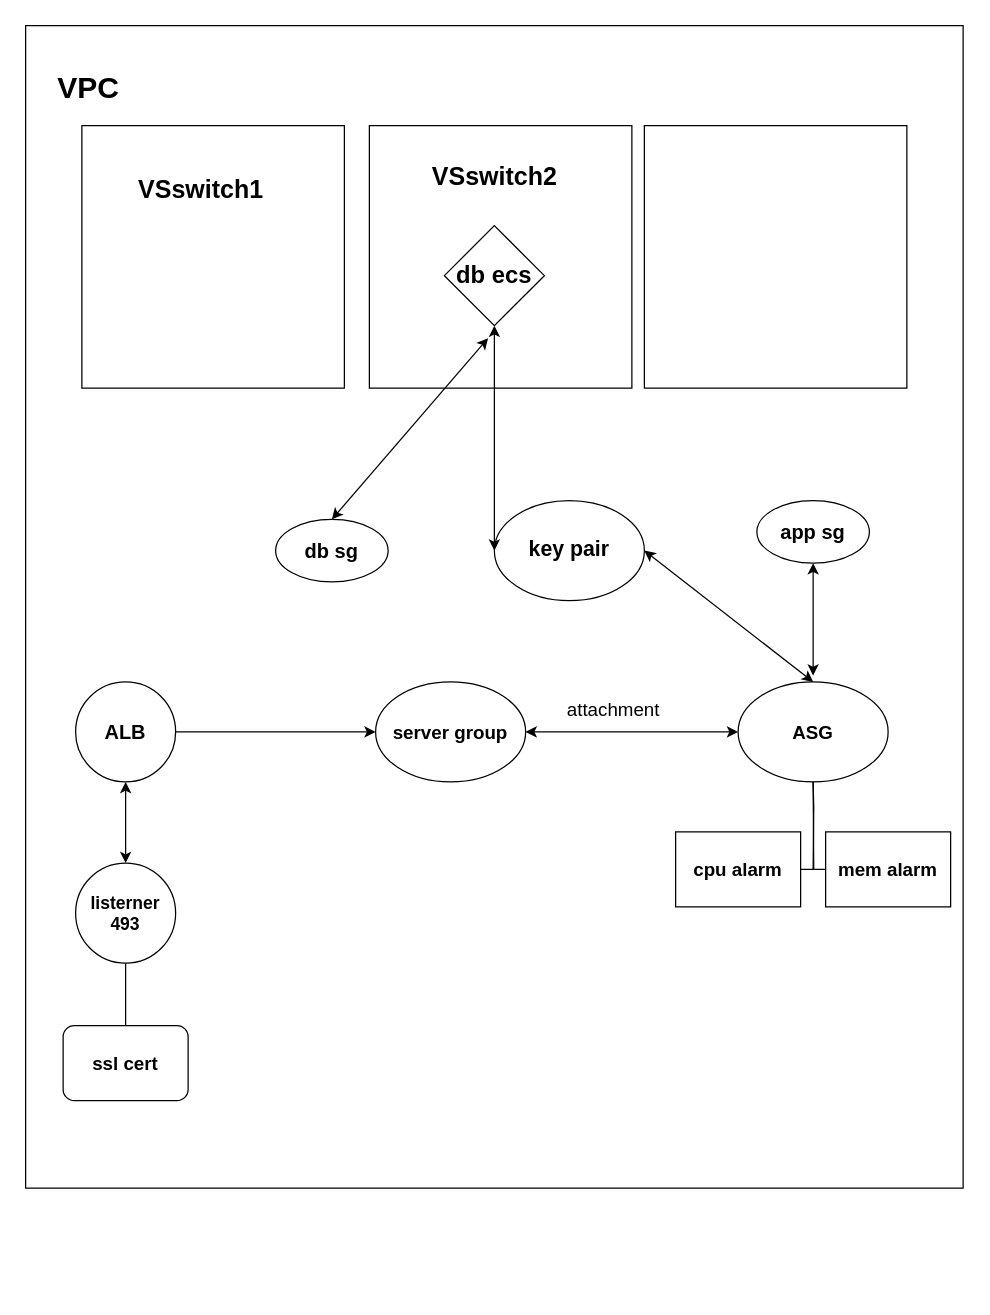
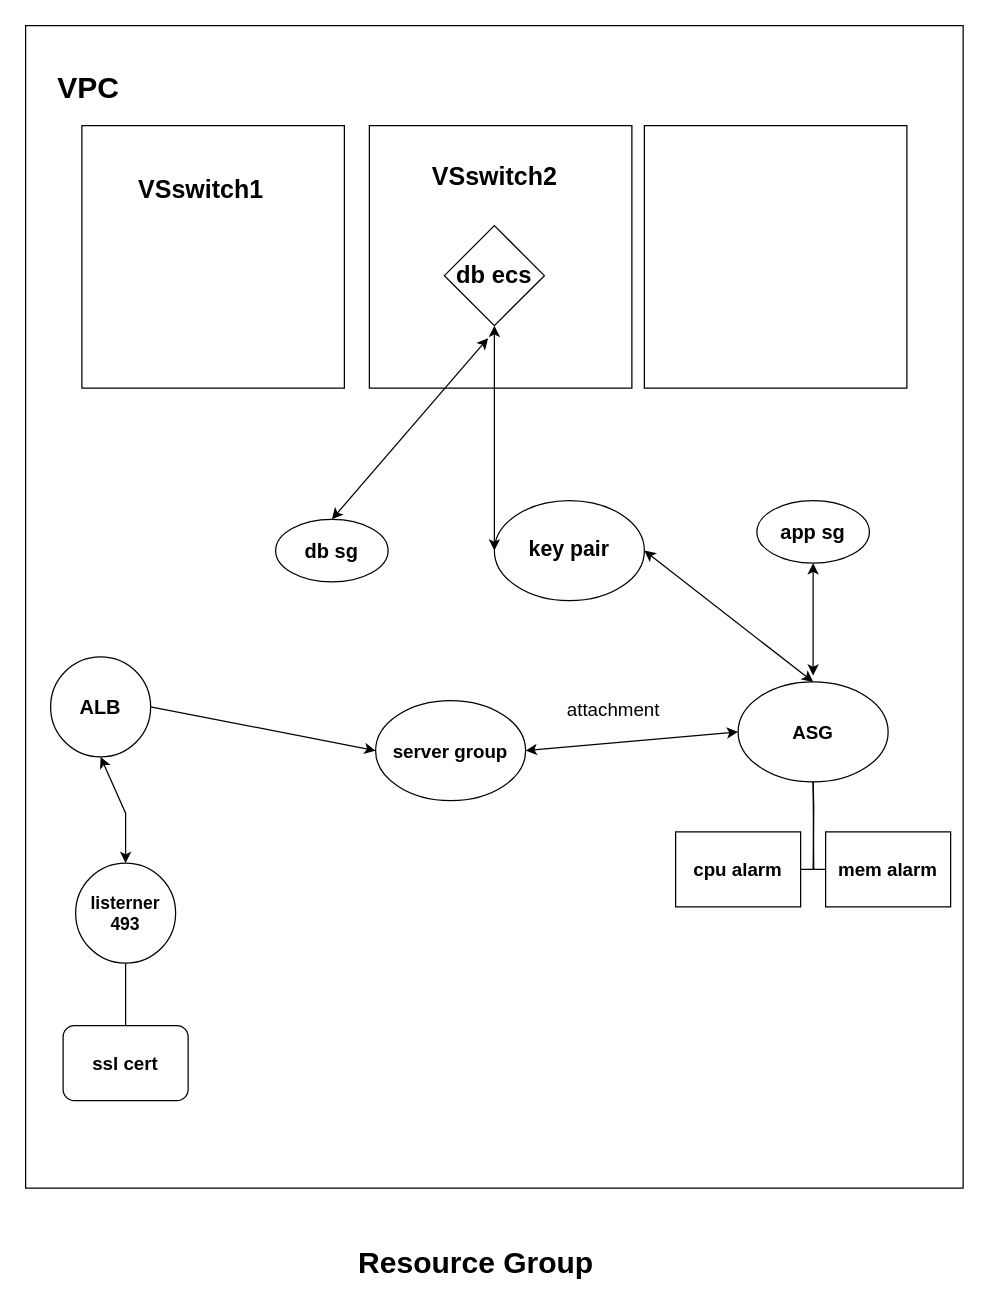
node "ALB": moved (126, 732) -> (101, 707)
node "server group": moved (451, 732) -> (451, 751)
node "Resource Group": added
